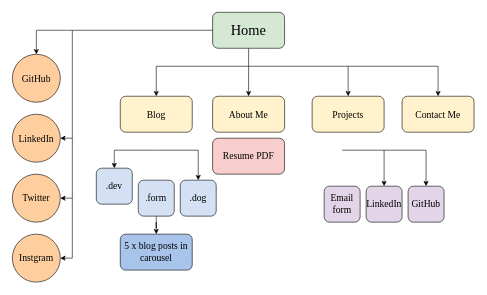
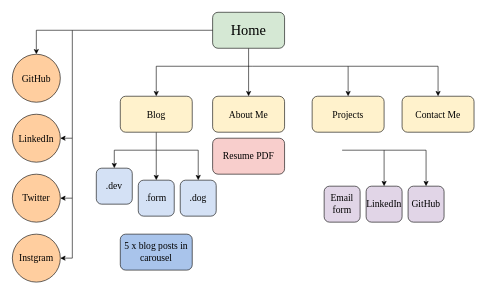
edge "Blog" -> ".form": added
edge ".form" -> "5 x blog posts in carousel": removed
